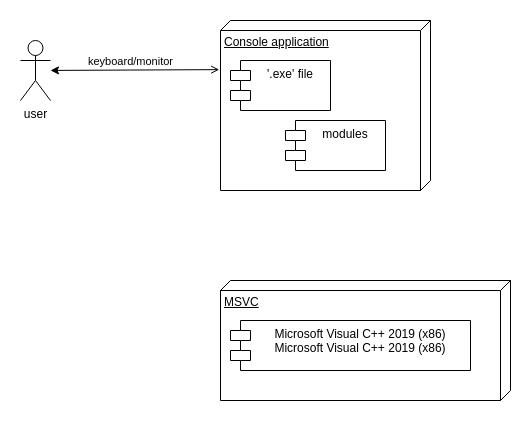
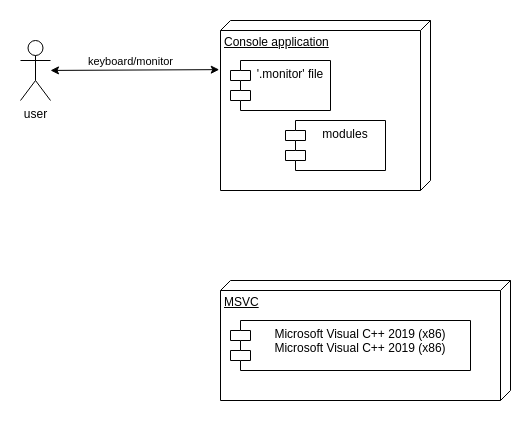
edge "user" -- "Console application": arrowhead open -> classic
node "'.exe' file": label "'.exe' file" -> "'.monitor' file"
